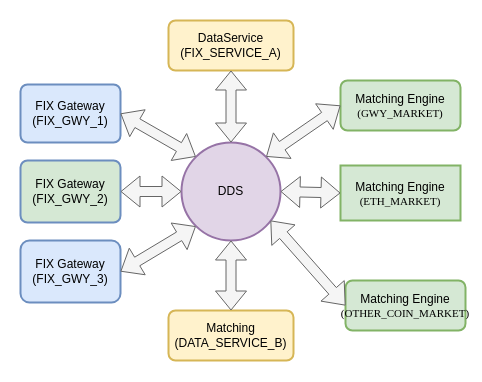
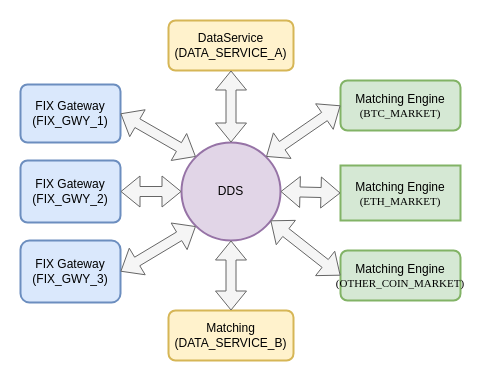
node "DataService (FIX_SERVICE_A)": label "DataService (FIX_SERVICE_A)" -> "DataService (DATA_SERVICE_A)"
node "Matching Engine (GWY_MARKET)": label "Matching Engine (GWY_MARKET)" -> "Matching Engine (BTC_MARKET)"
node "FIX Gateway (FIX_GWY_2)": fillcolor #d5e8d4 -> #dae8fc
node "Matching Engine (OTHER_COIN_MARKET)": moved (406, 306) -> (401, 276)
